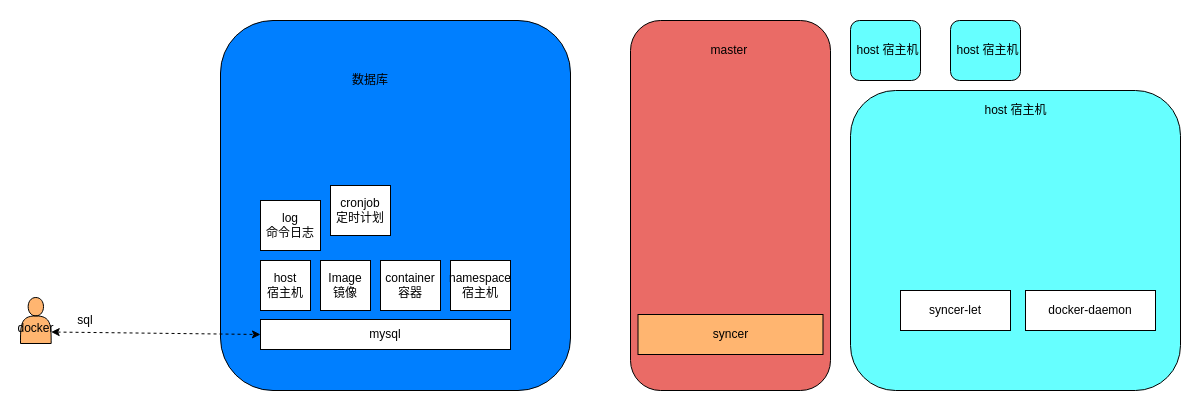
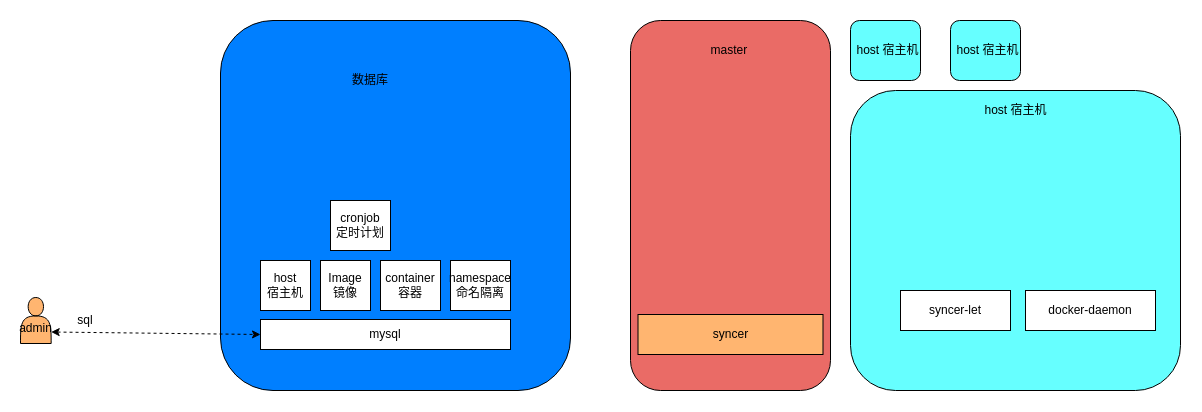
node "cronjob 定时计划": moved (361, 211) -> (361, 226)
node "log 命令日志": removed
node "namespace 宿主机": label "namespace 宿主机" -> "namespace 命名隔离"
node "docker": label "docker" -> "admin"
